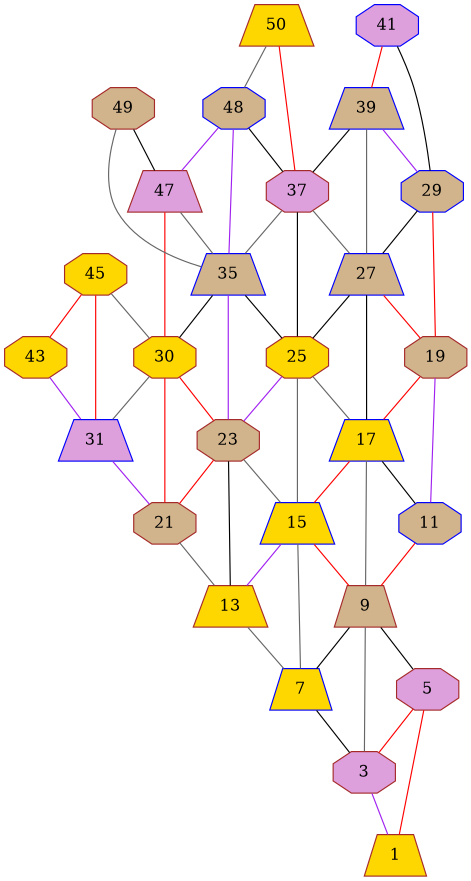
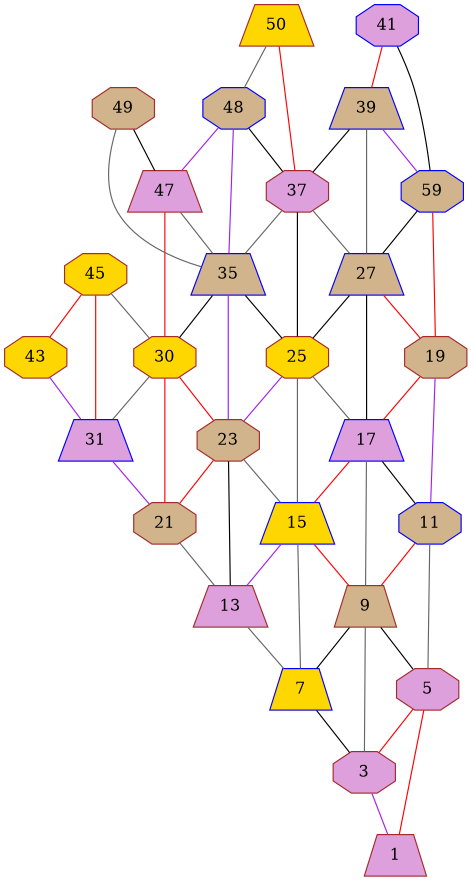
node "29": label "29" -> "59"
node "17": fillcolor gold -> plum
node "13": fillcolor gold -> plum
edge "11" -- "5": added
node "1": fillcolor gold -> plum
